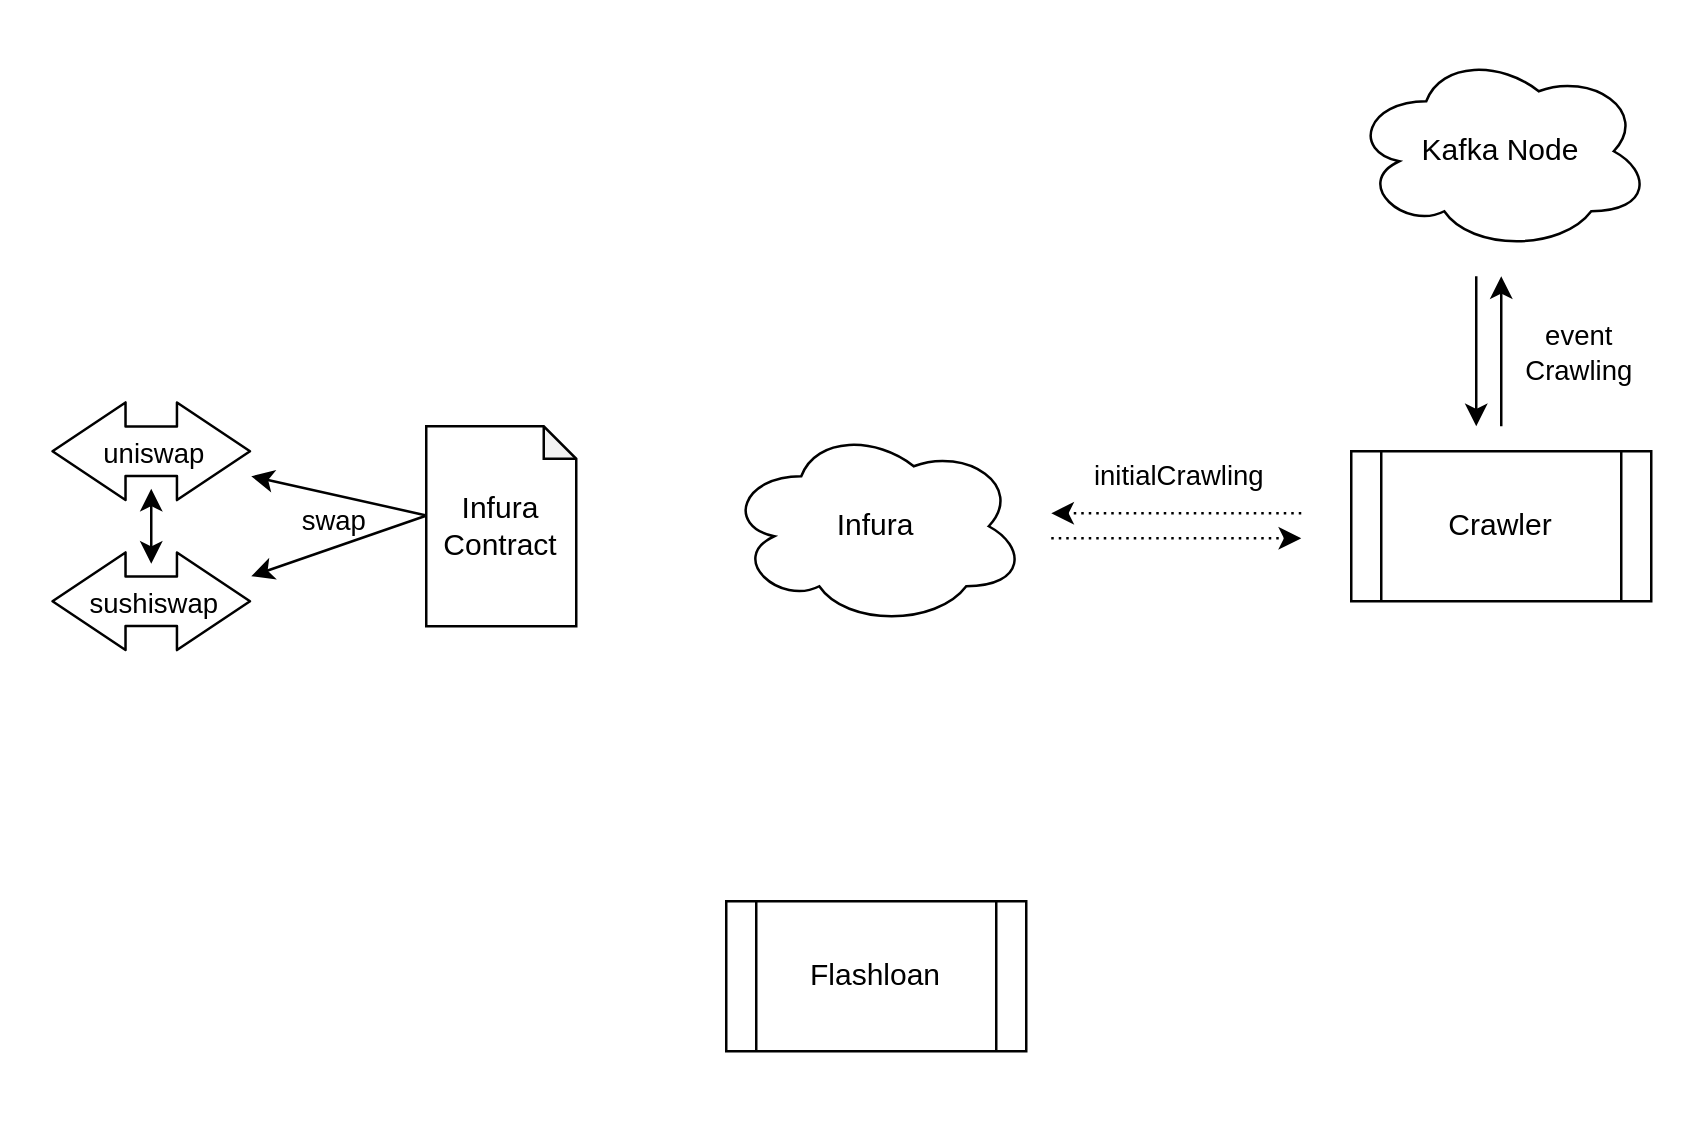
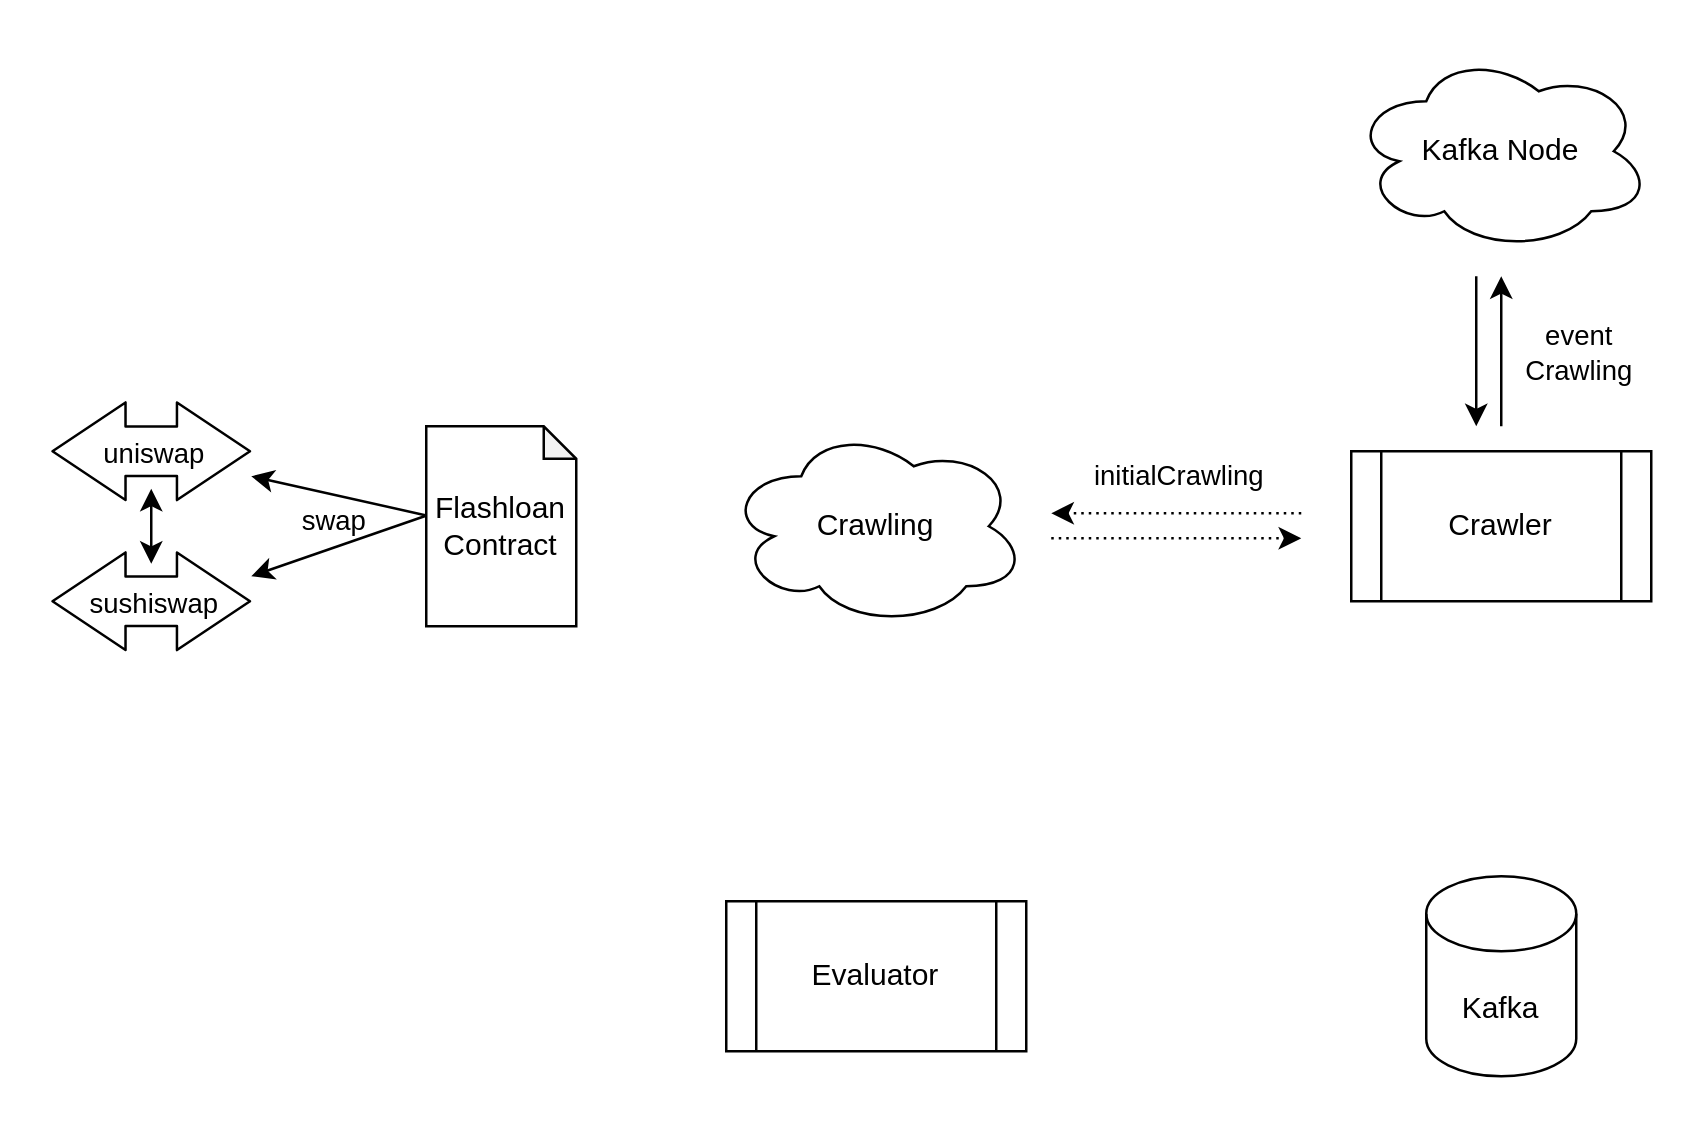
node "Infura Contract": label "Infura Contract" -> "Flashloan Contract"
node "Infura": label "Infura" -> "Crawling"
node "Flashloan": label "Flashloan" -> "Evaluator"
node "Kafka": added
